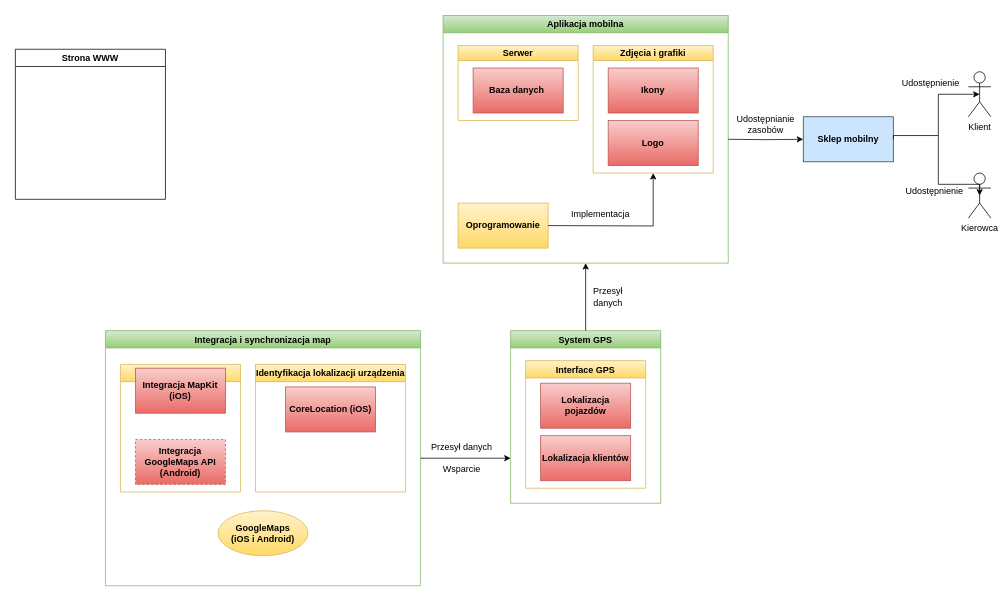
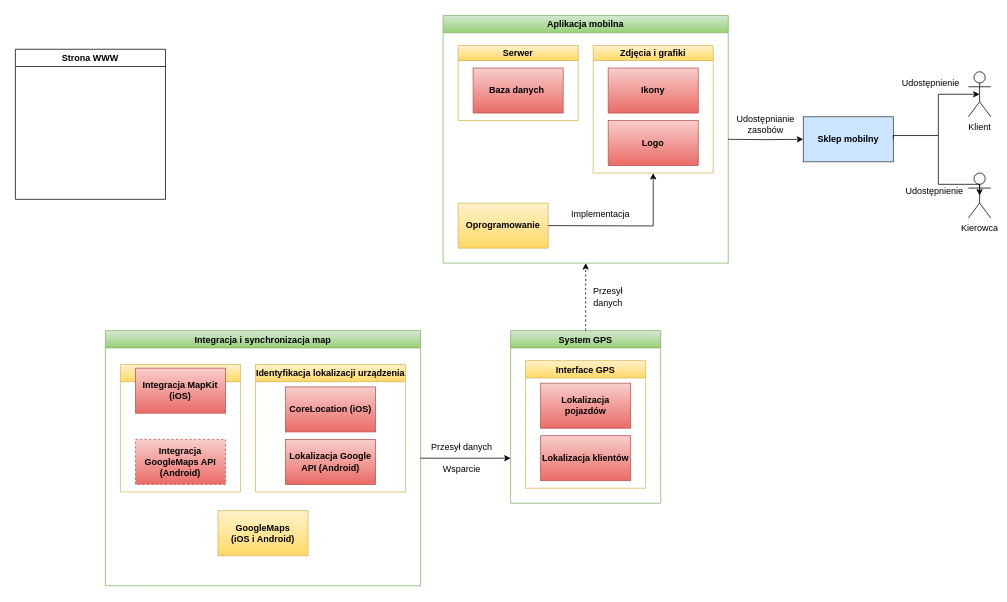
edge "System GPS" -> "Aplikacja mobilna": style solid -> dashed
node "Lokalizacja Google API (Android)": added
node "GoogleMaps (iOS i Android)": shape ellipse -> rectangle
